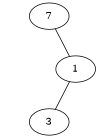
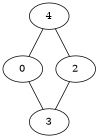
node "7": label "7" -> "4"
node "0": added
node "1": label "1" -> "2"
